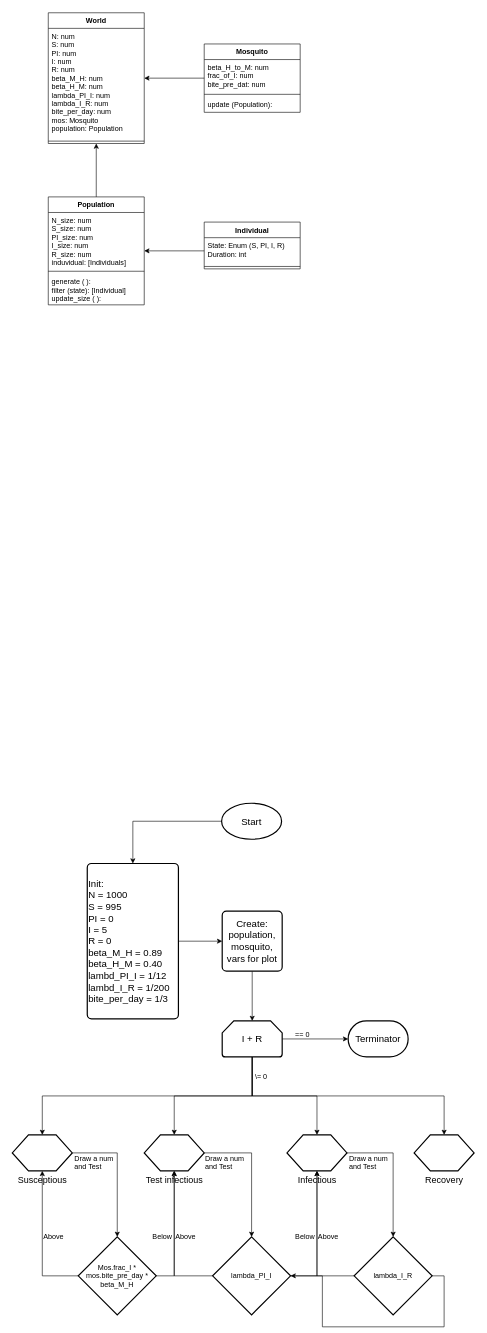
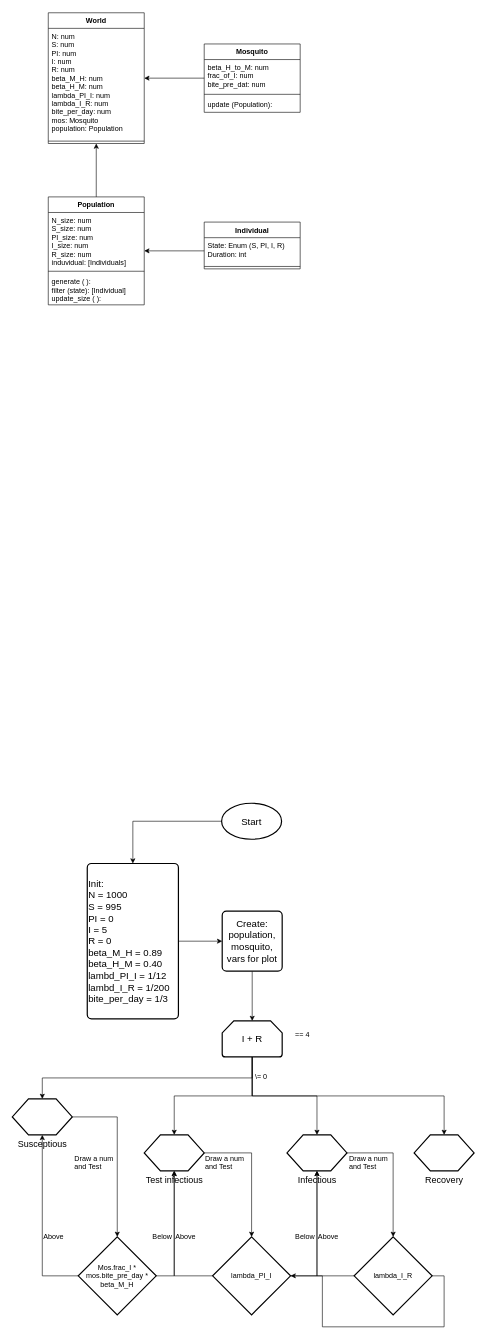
node "== 0": label "== 0" -> "== 4"
edge "I + R" -> "Terminator": removed
node "Terminator": removed
node "Susceptious": moved (42, 1153) -> (42, 1117)
